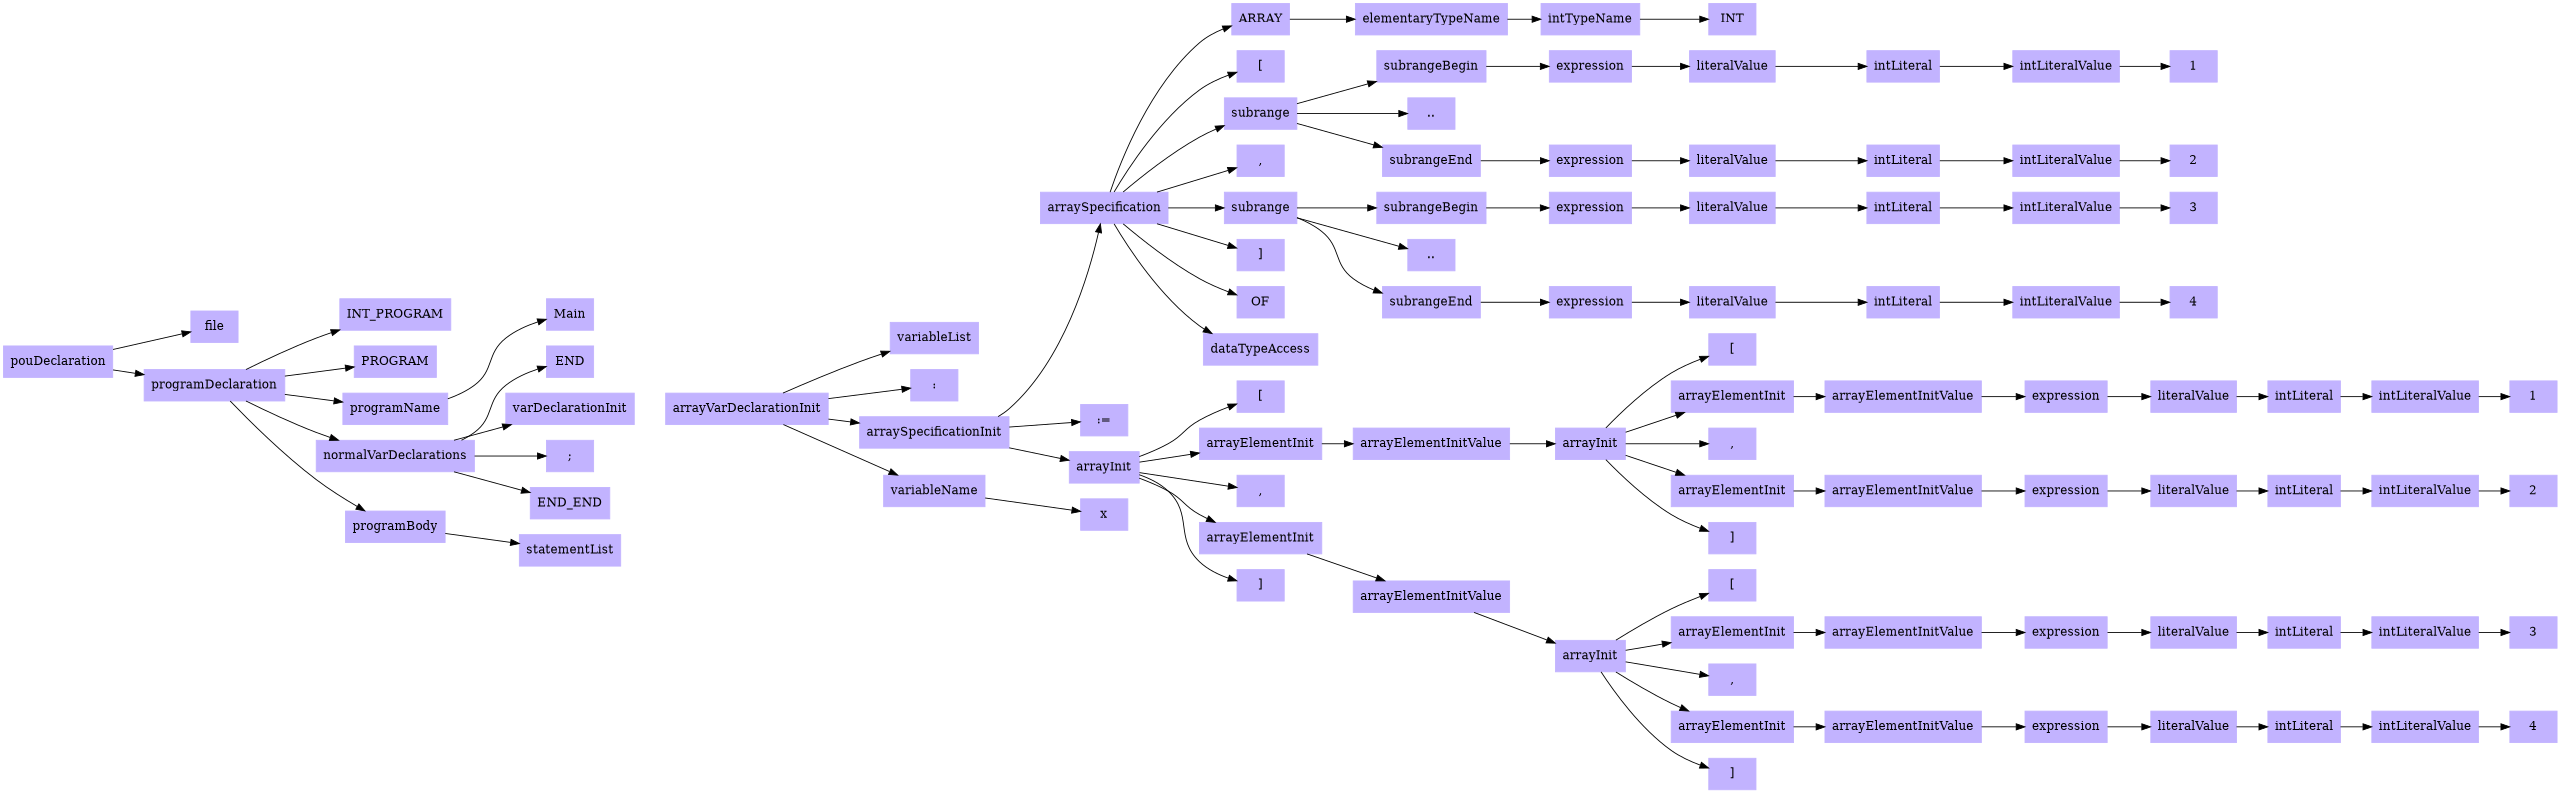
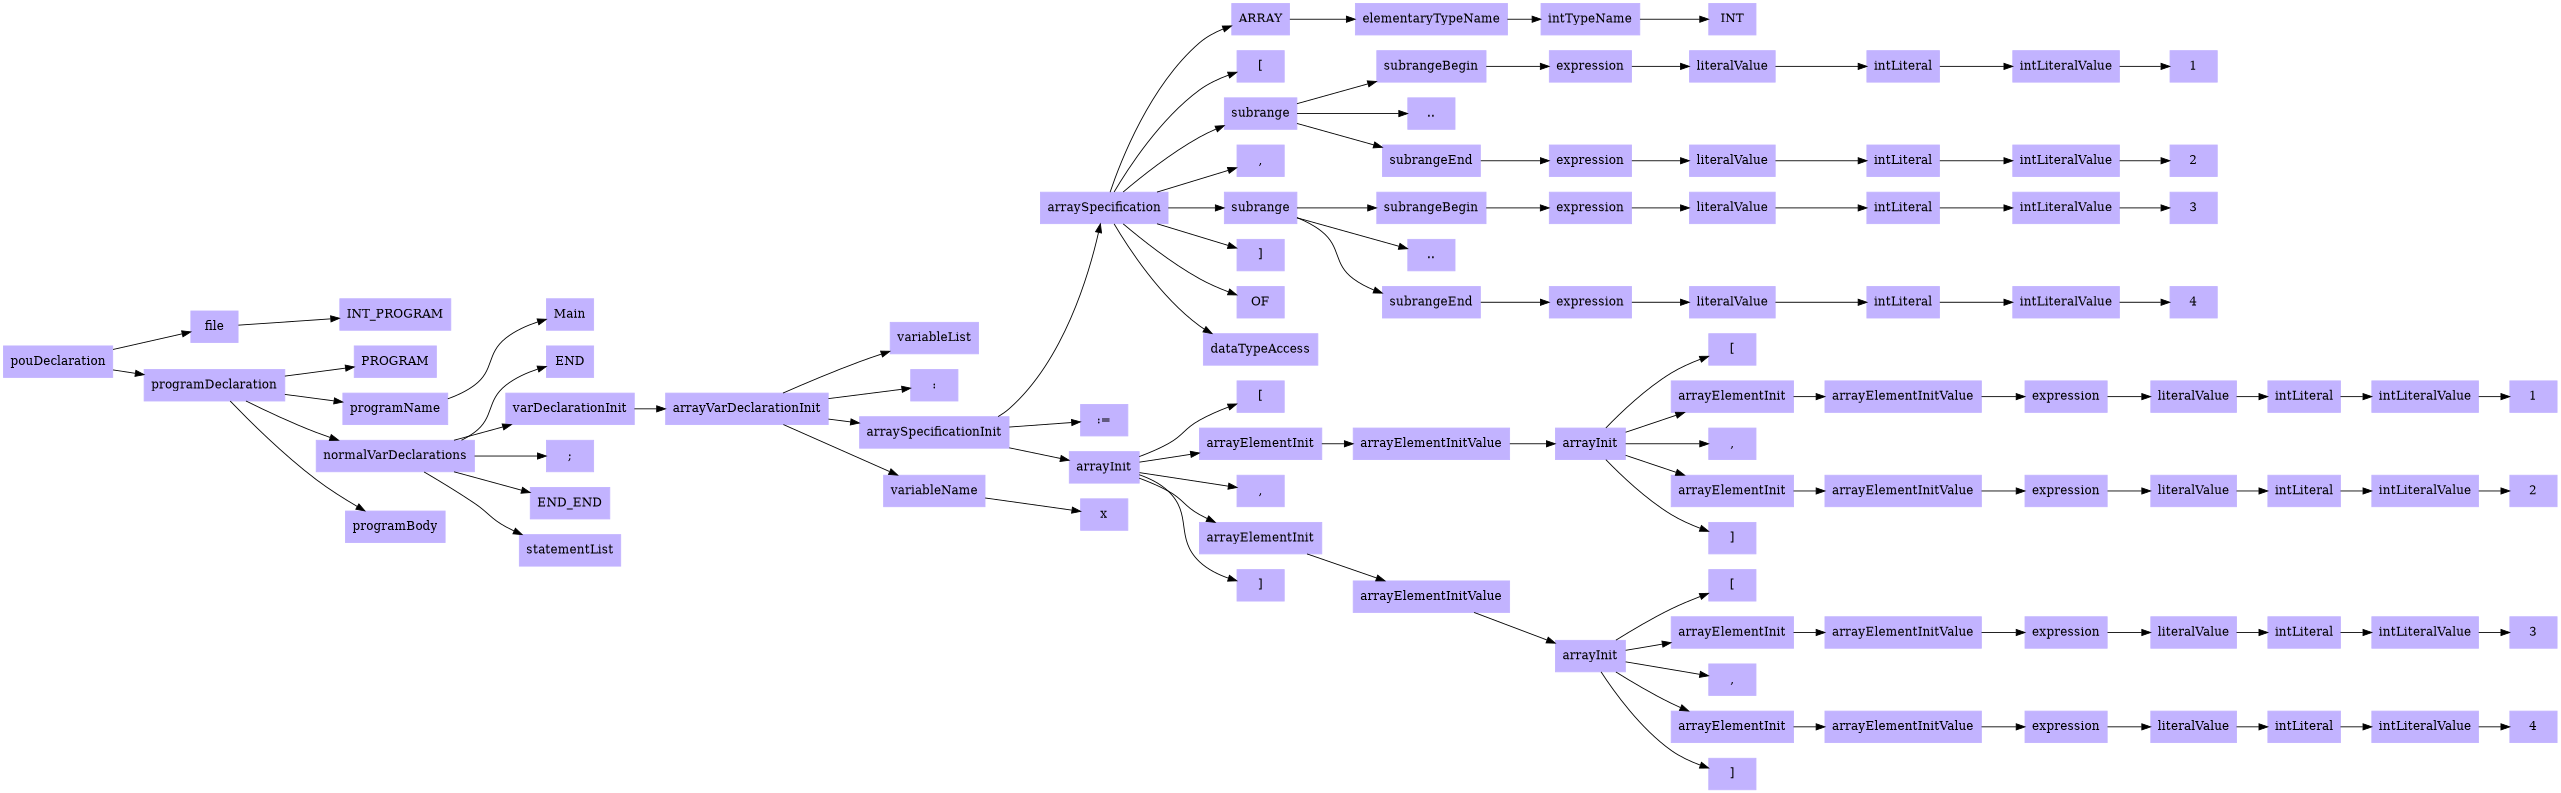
edge "programDeclaration" -> "INT_PROGRAM": now "file" -> "INT_PROGRAM"
edge "varDeclarationInit" -> "arrayVarDeclarationInit": added
edge "programBody" -> "statementList": now "normalVarDeclarations" -> "statementList"
